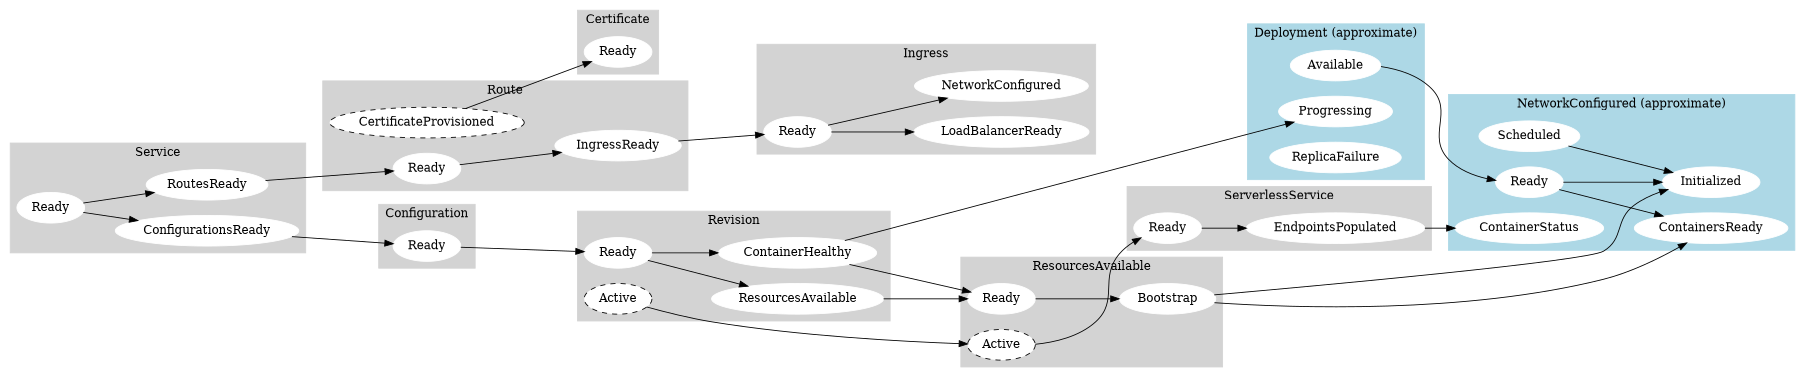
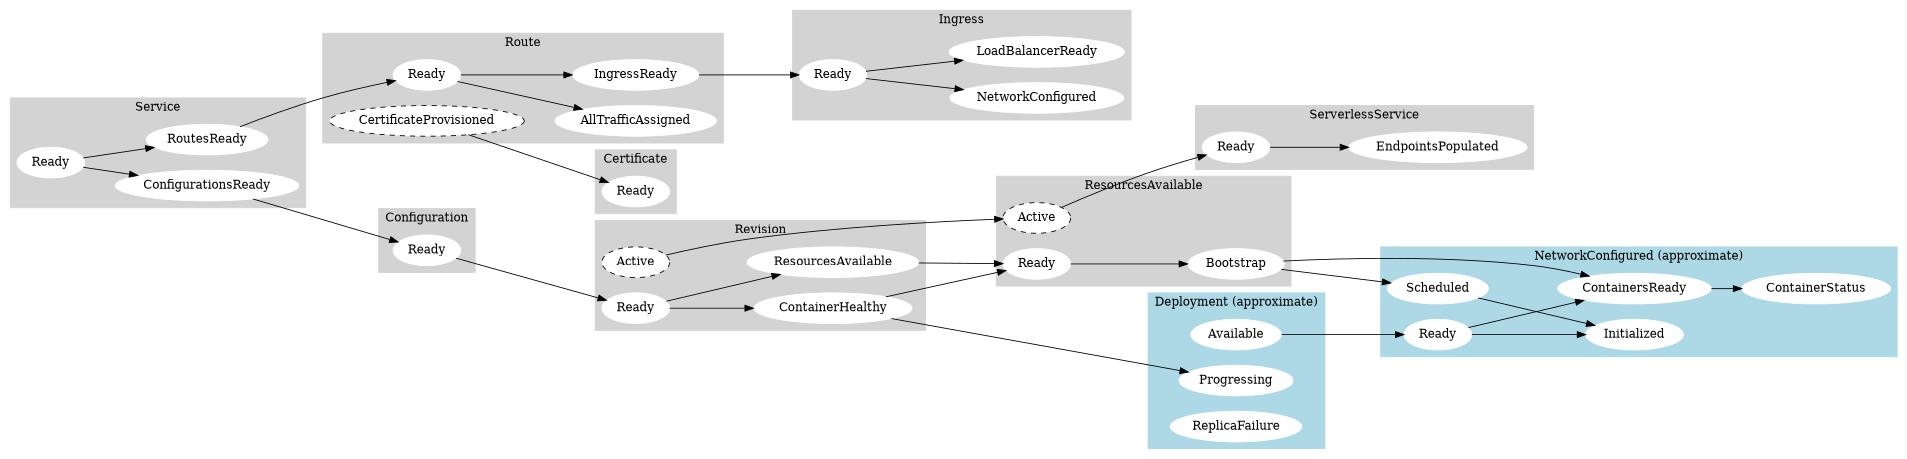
node "AllTrafficAssigned": added
edge "EndpointsPopulated" -> "ContainerStatus": now "ContainersReady" -> "ContainerStatus"
edge "Bootstrap" -> "Initialized": now "Bootstrap" -> "Scheduled"
